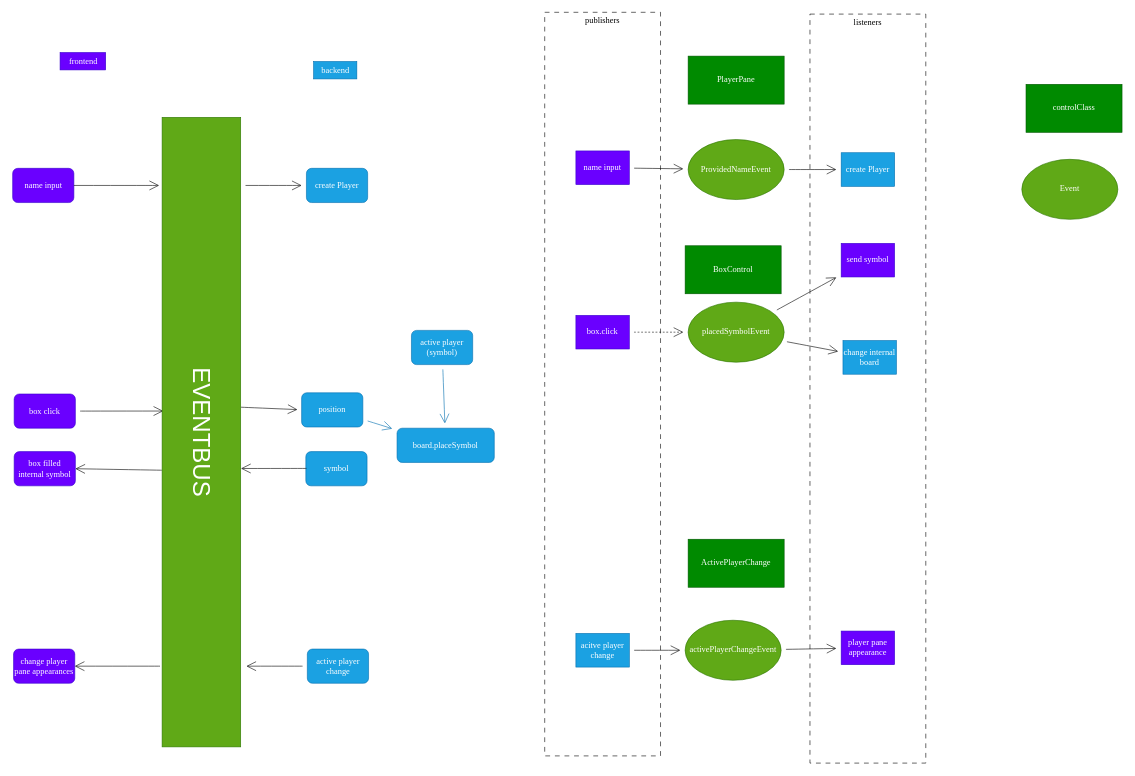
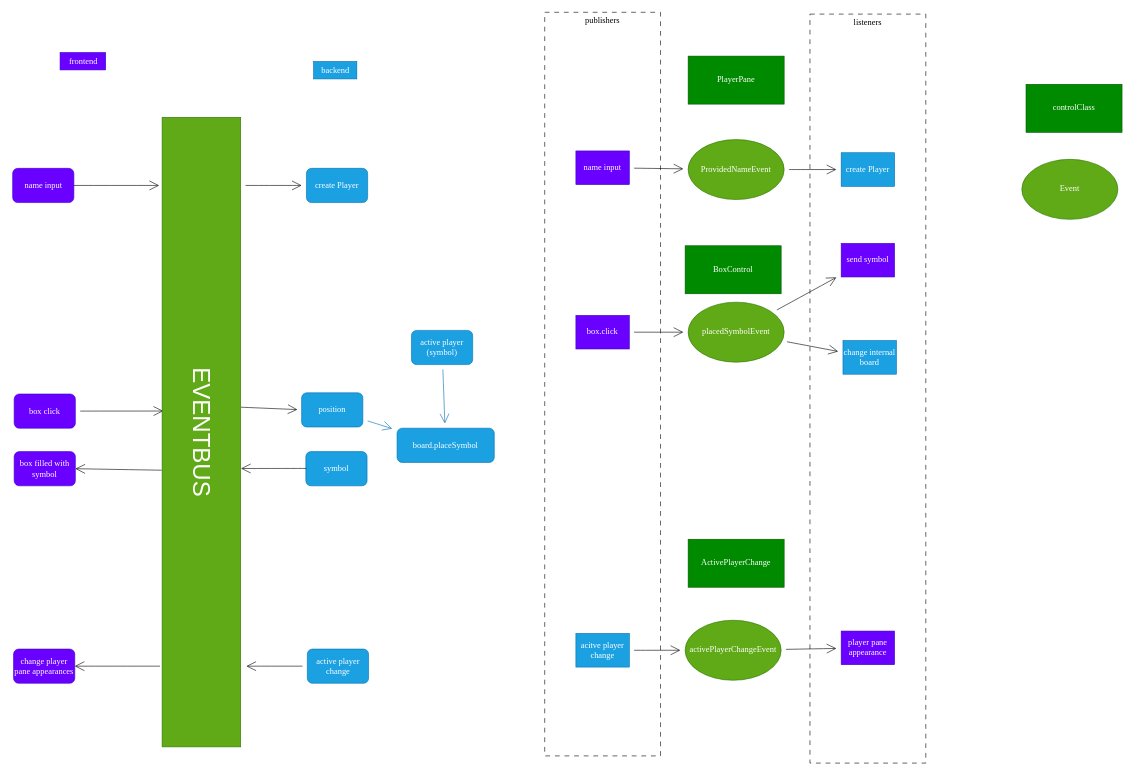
edge "box.click" -> "placedSymbolEvent": style dashed -> solid
node "box filled internal symbol": label "box filled internal symbol" -> "box filled with symbol"
